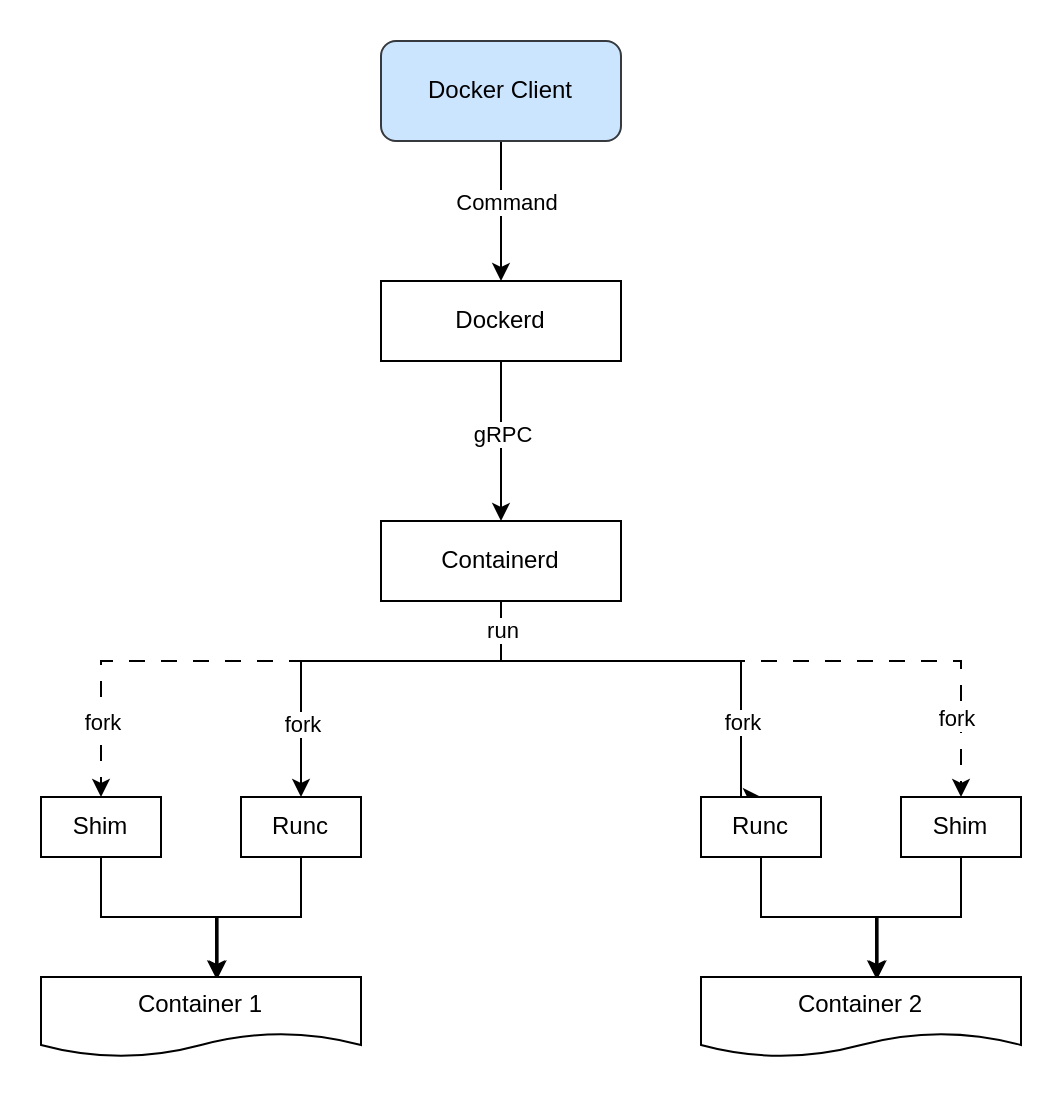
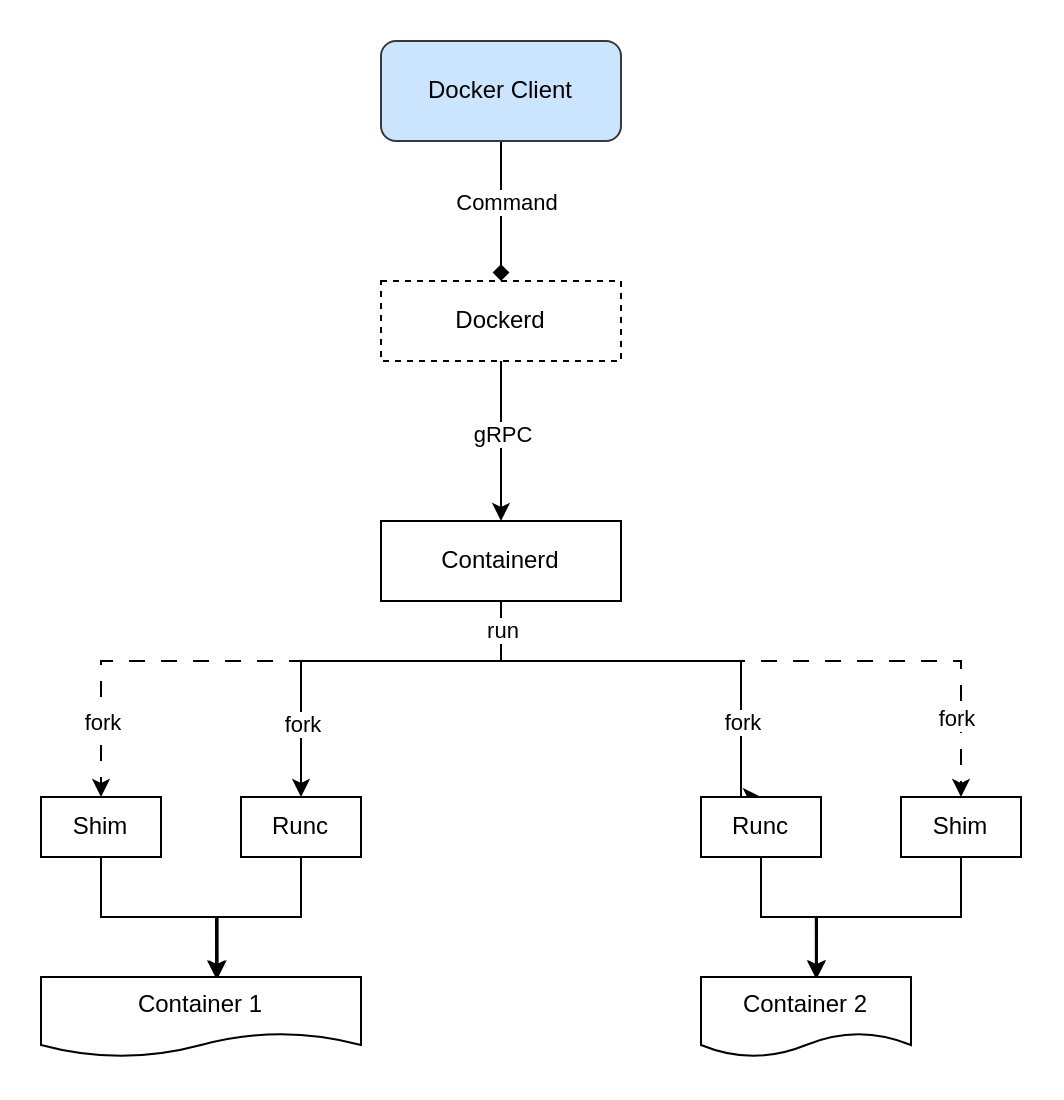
edge "Docker Client" -> "Dockerd": arrowhead classic -> diamond
node "Dockerd": style solid -> dashed
node "Container 2": size 320x80 -> 210x80
